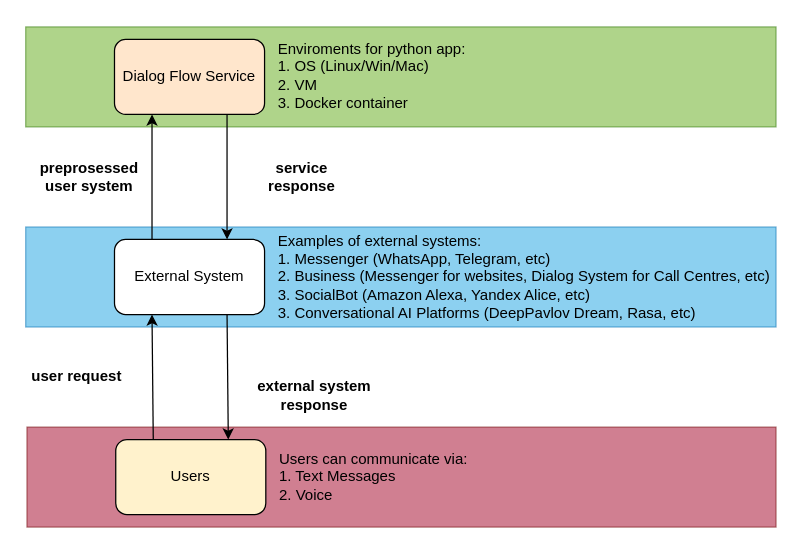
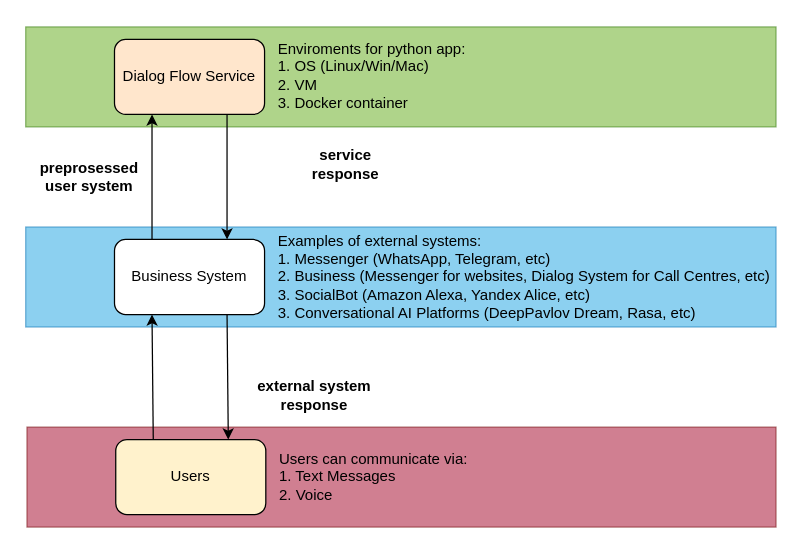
node "service response": moved (302, 177) -> (346, 164)
node "External System": label "External System" -> "Business System"
node "user request": removed
